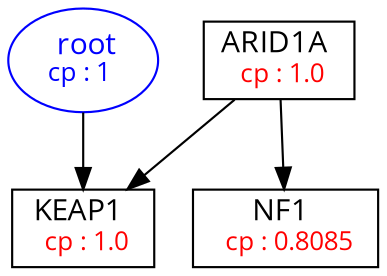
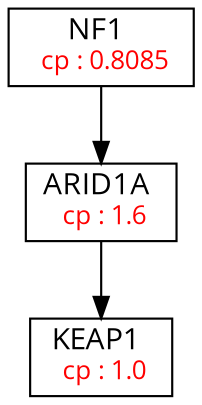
node "root": removed
node "ARID1A": text "cp : 1.0" -> "cp : 1.6"
edge "ARID1A" -> "NF1": reversed
